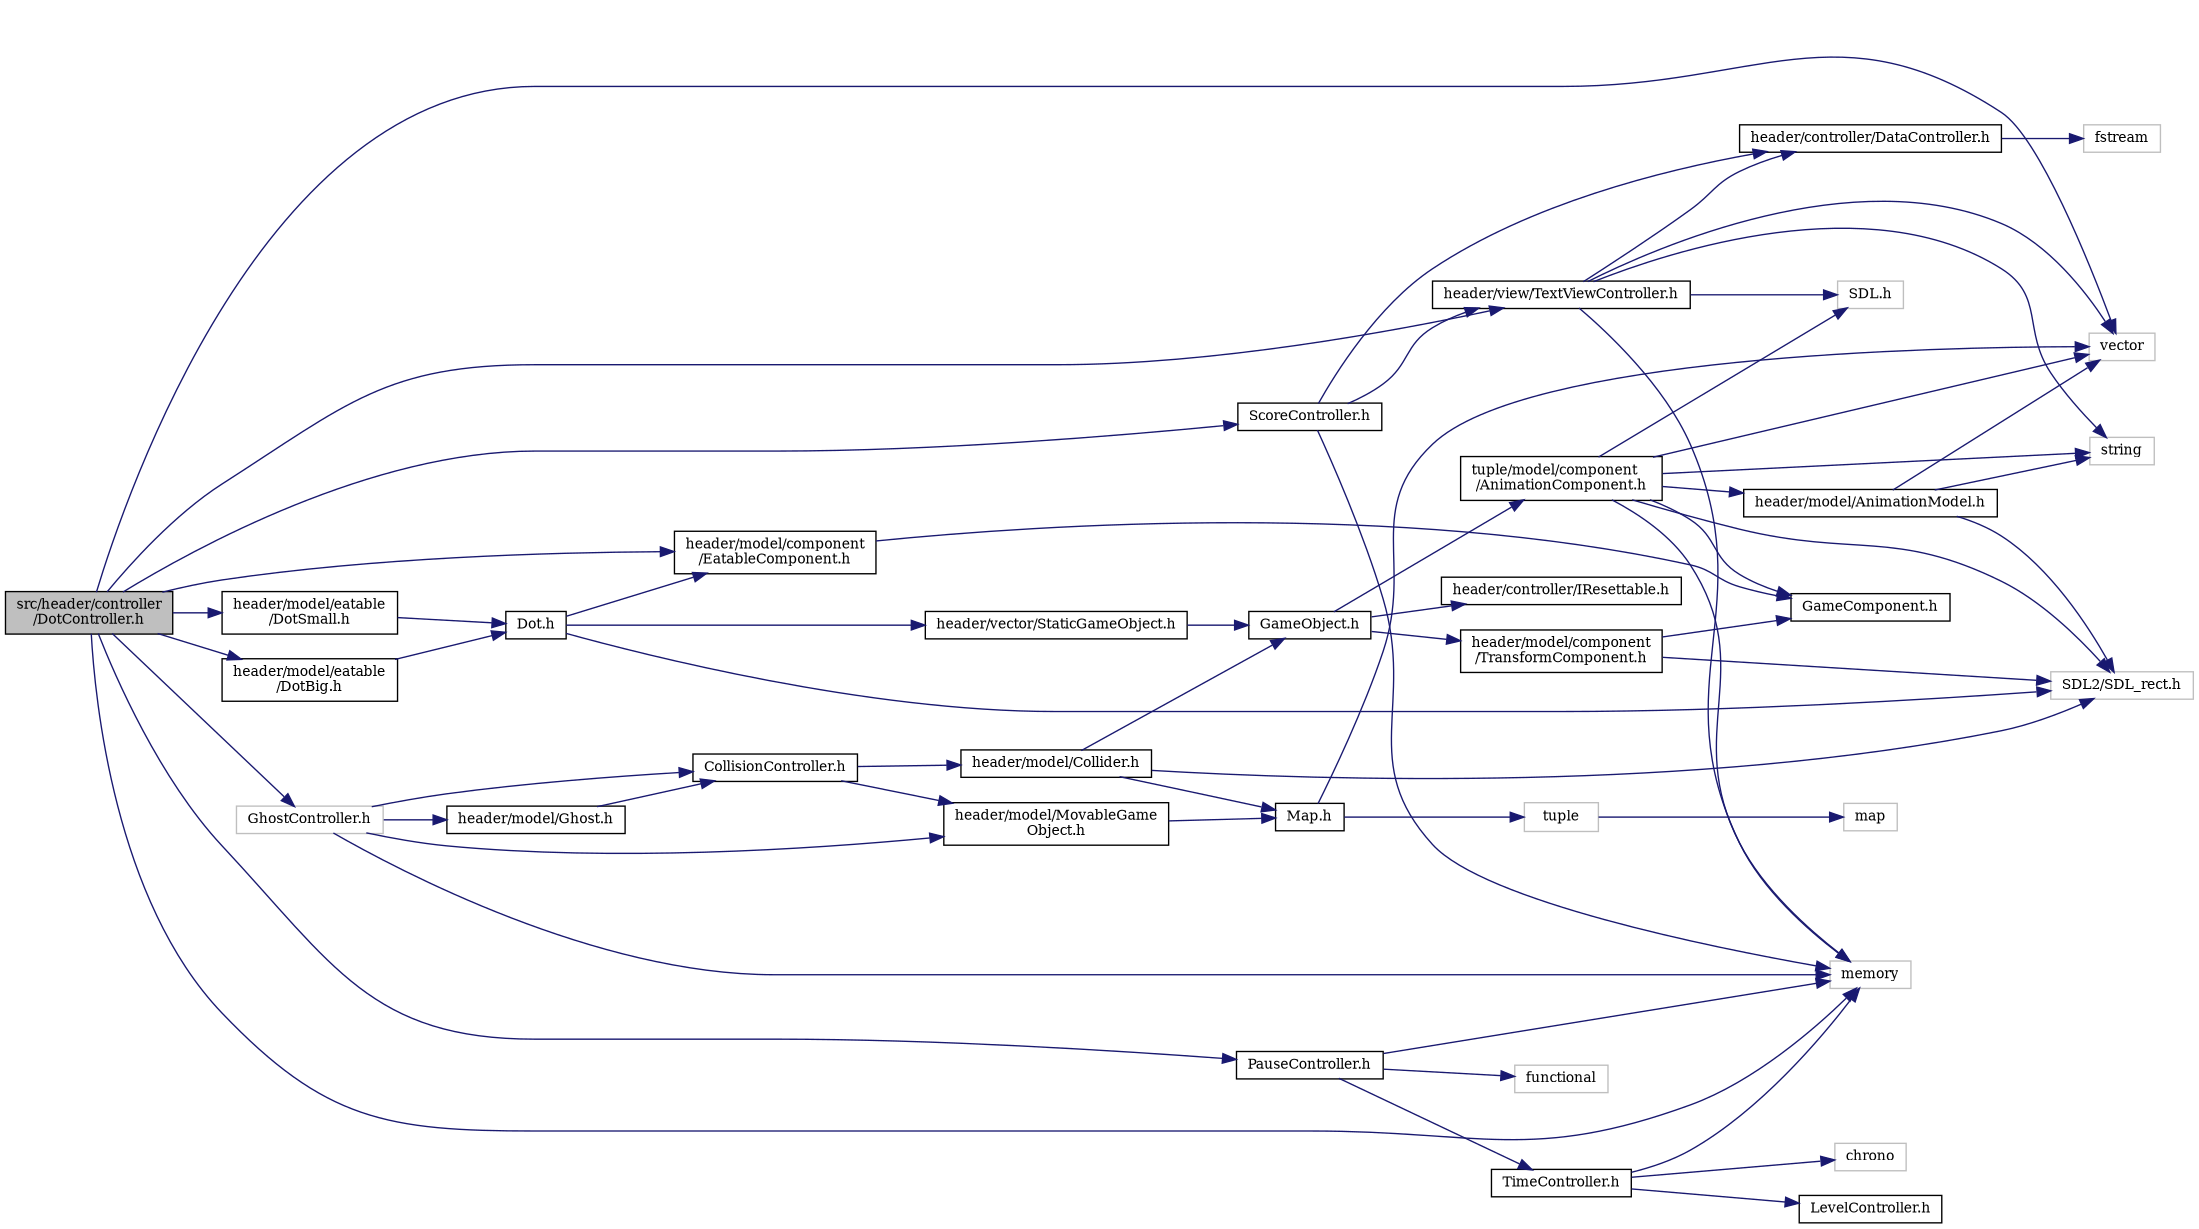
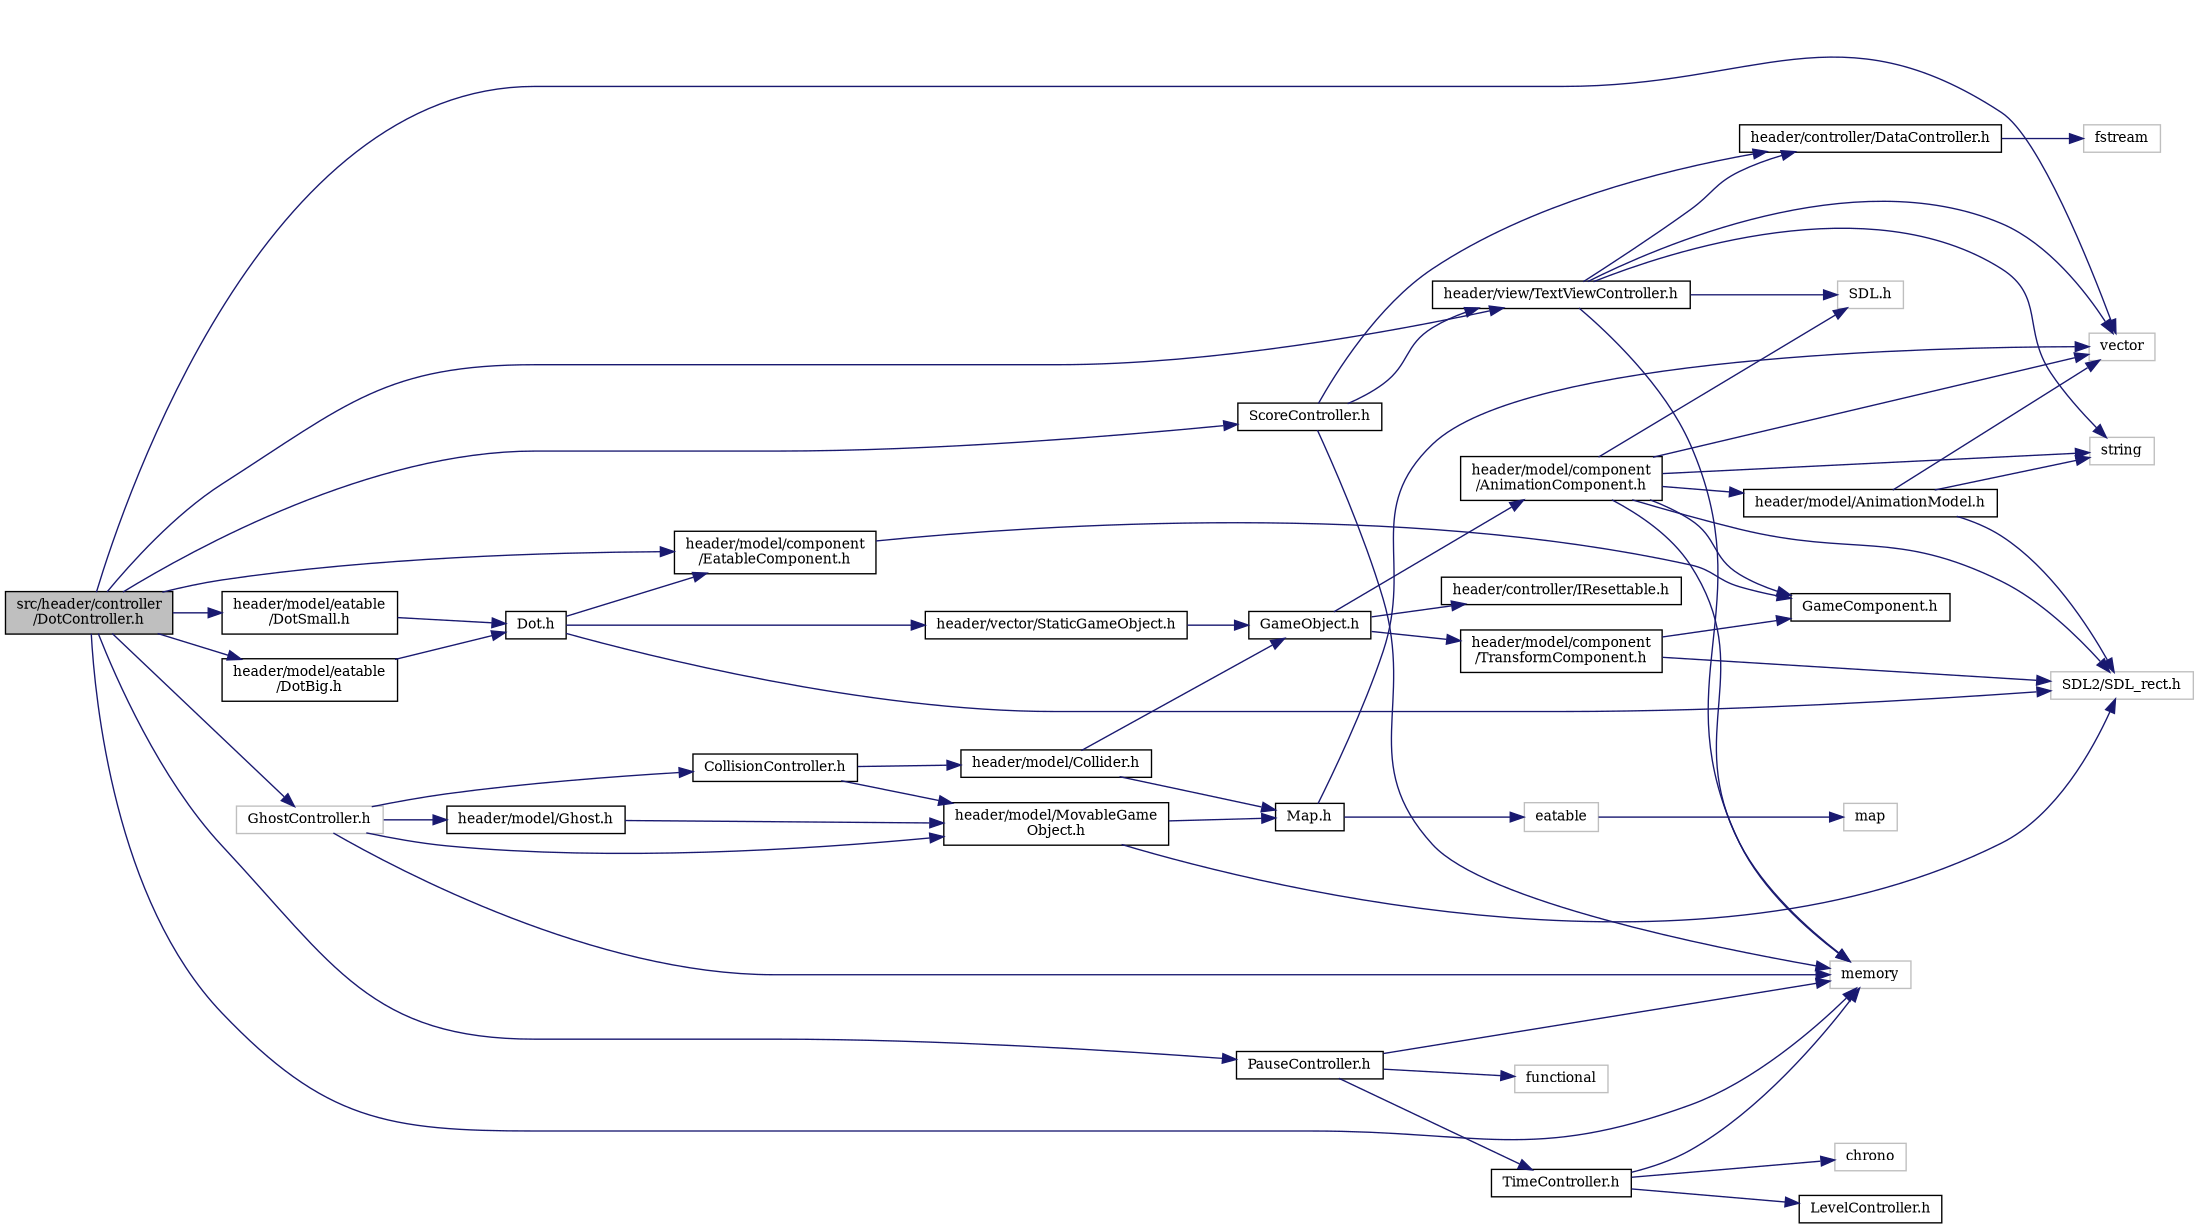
node "tuple/model/component /AnimationComponent.h": label "tuple/model/component /AnimationComponent.h" -> "header/model/component /AnimationComponent.h"
edge "header/model/Collider.h" -> "SDL2/SDL_rect.h": now "header/model/MovableGame Object.h" -> "SDL2/SDL_rect.h"
edge "header/model/Ghost.h" -> "CollisionController.h": now "header/model/Ghost.h" -> "header/model/MovableGame Object.h"
node "tuple": label "tuple" -> "eatable"
